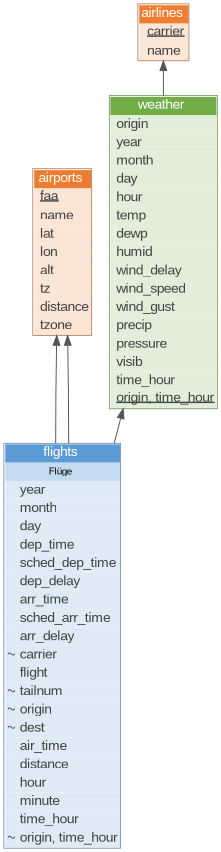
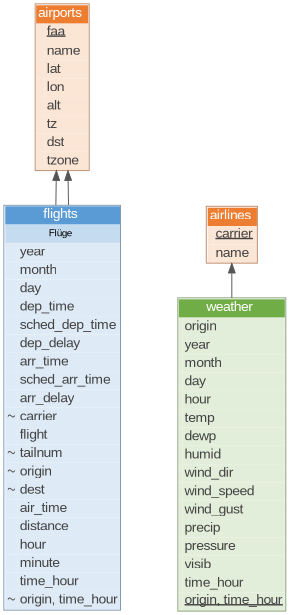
node "weather": text "wind_delay" -> "wind_dir"
node "airports": text "distance" -> "dst"
edge "flights" -> "weather": removed
